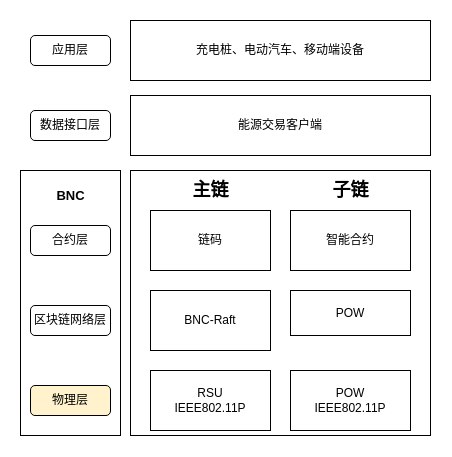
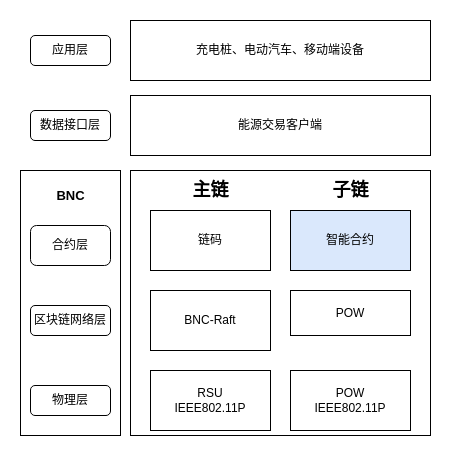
node "合约层": size 80x30 -> 80x40
node "智能合约": fillcolor #ffffff -> #dae8fc
node "物理层": fillcolor #fff2cc -> #ffffff
